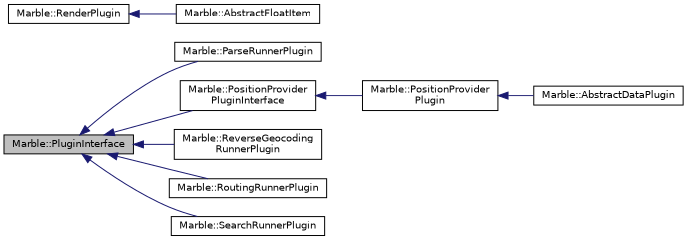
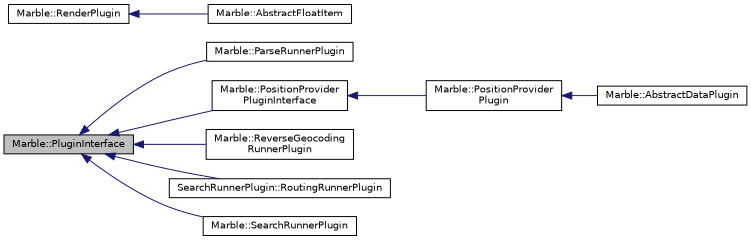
node "Marble::RoutingRunnerPlugin": label "Marble::RoutingRunnerPlugin" -> "SearchRunnerPlugin::RoutingRunnerPlugin"
